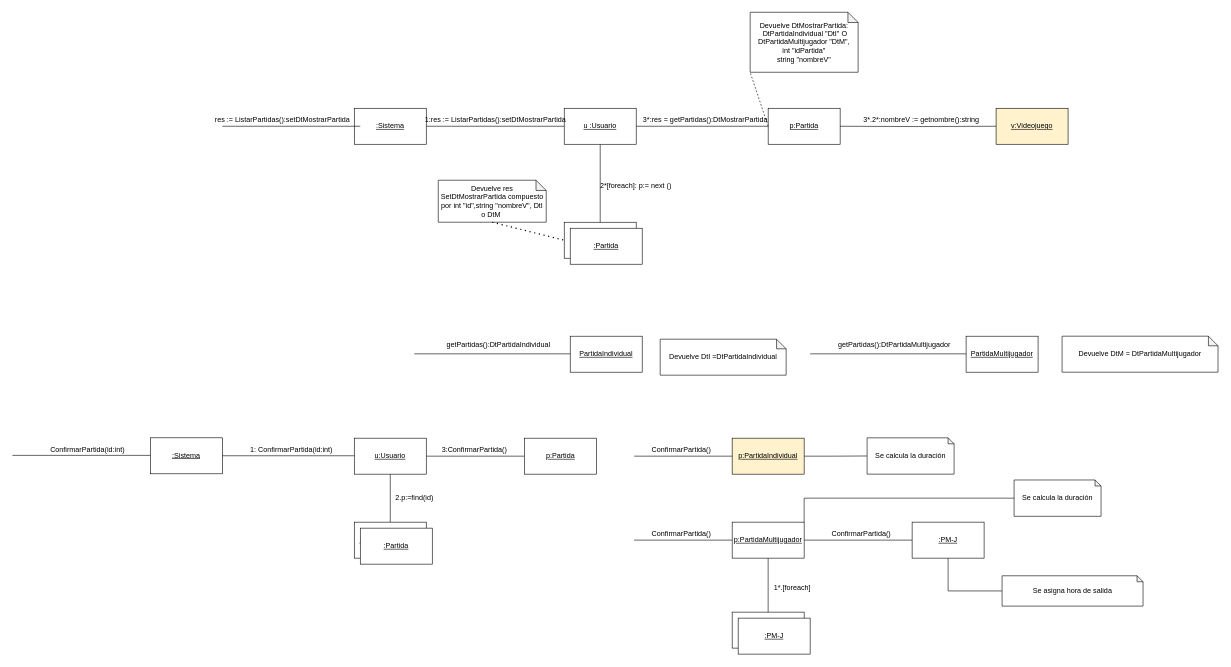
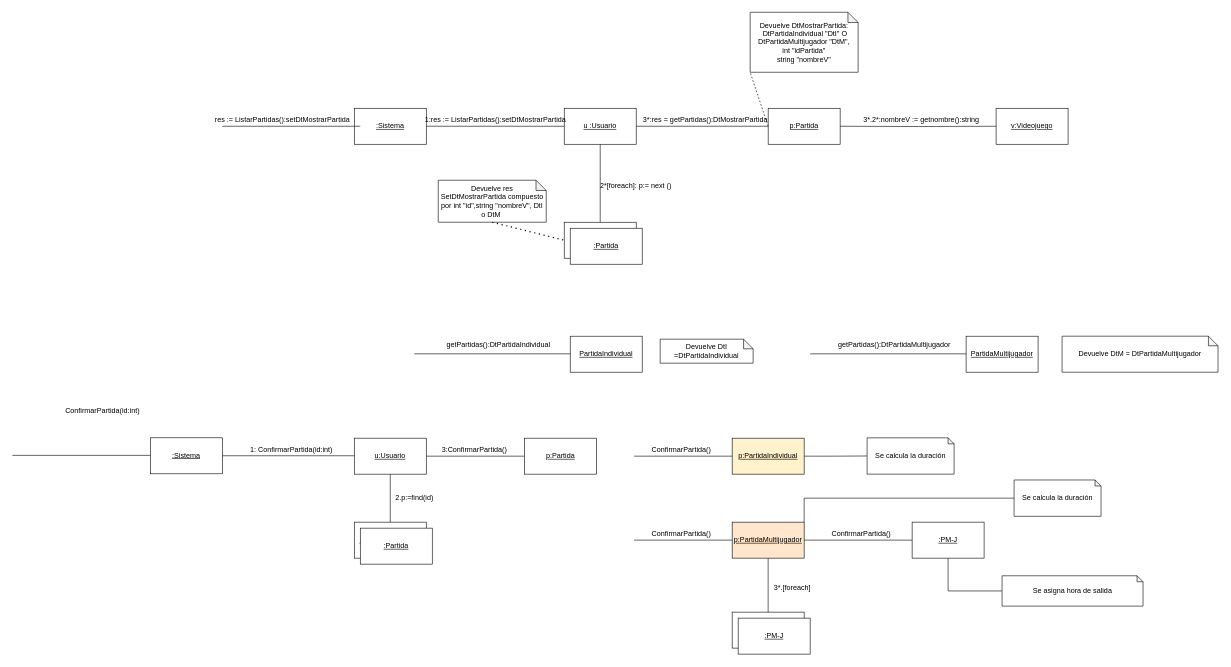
node "v:Videojuego": fillcolor #fff2cc -> #ffffff
node "Devuelve DtI =DtPartidaIndividual": size 126x36 -> 93x24
node "ConfirmarPartida(id:int)": moved (87, 450) -> (102, 411)
node "p:PartidaMultijugador": fillcolor #ffffff -> #ffe6cc
node "1*.[foreach]": label "1*.[foreach]" -> "3*.[foreach]"
